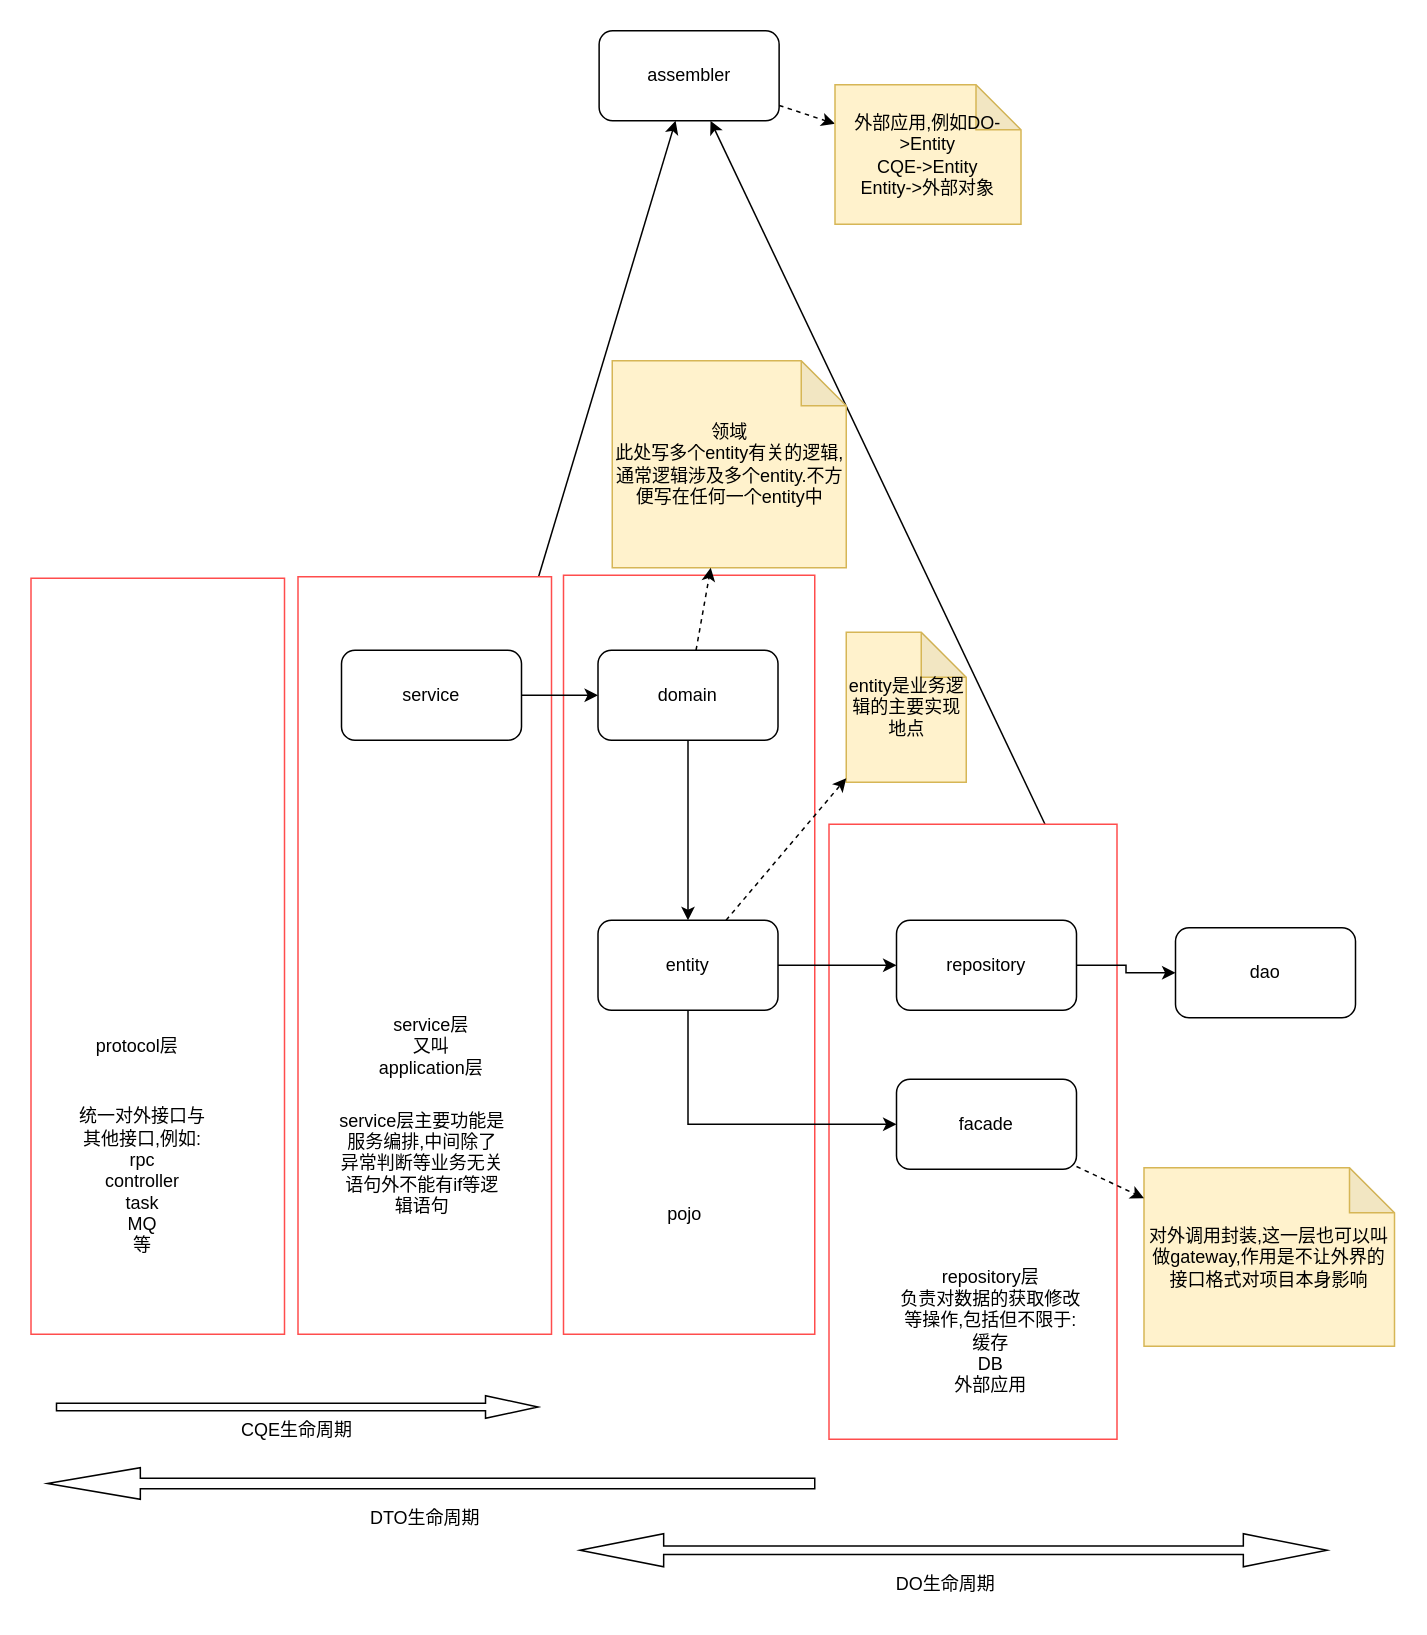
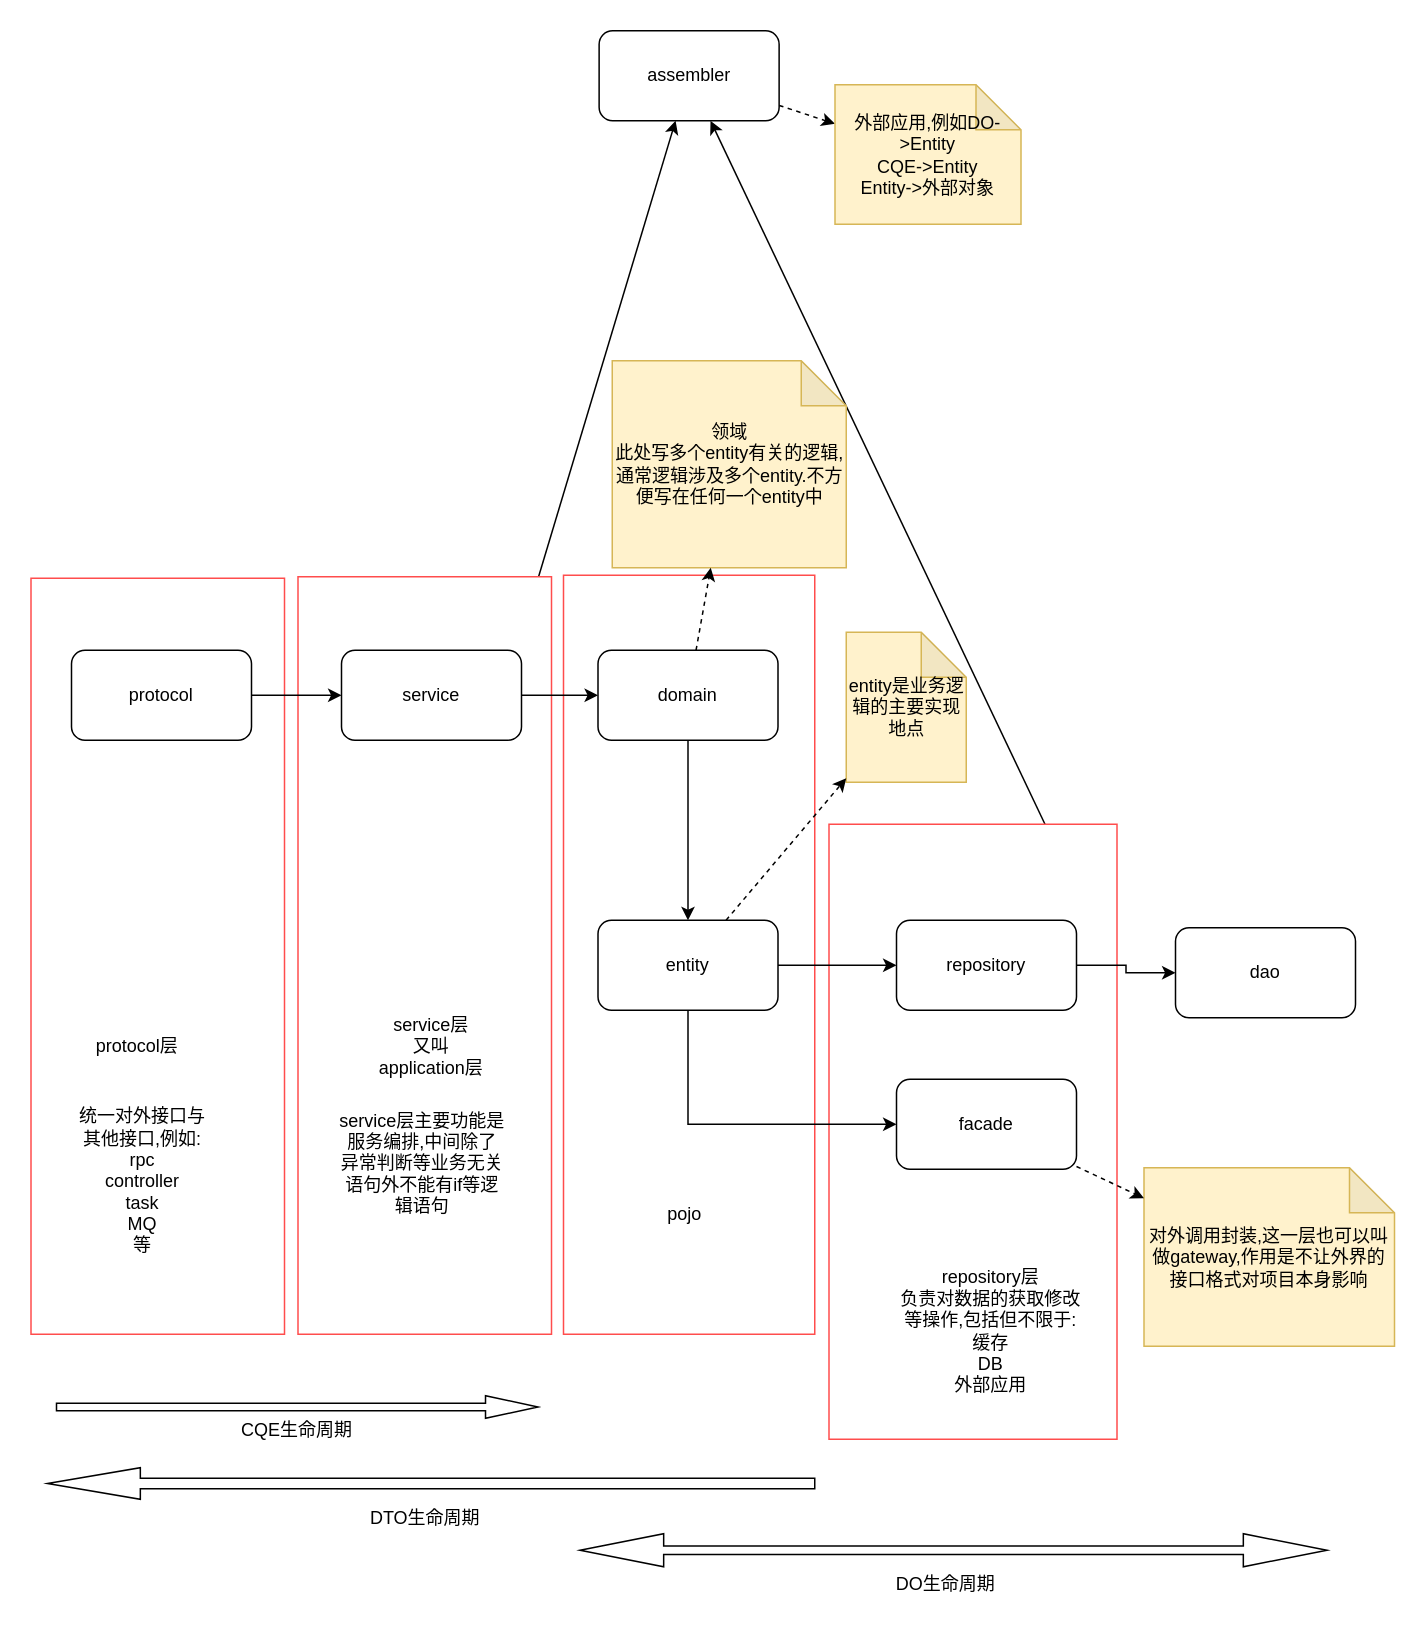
node "protocol": added
edge "protocol" -> "service": added
